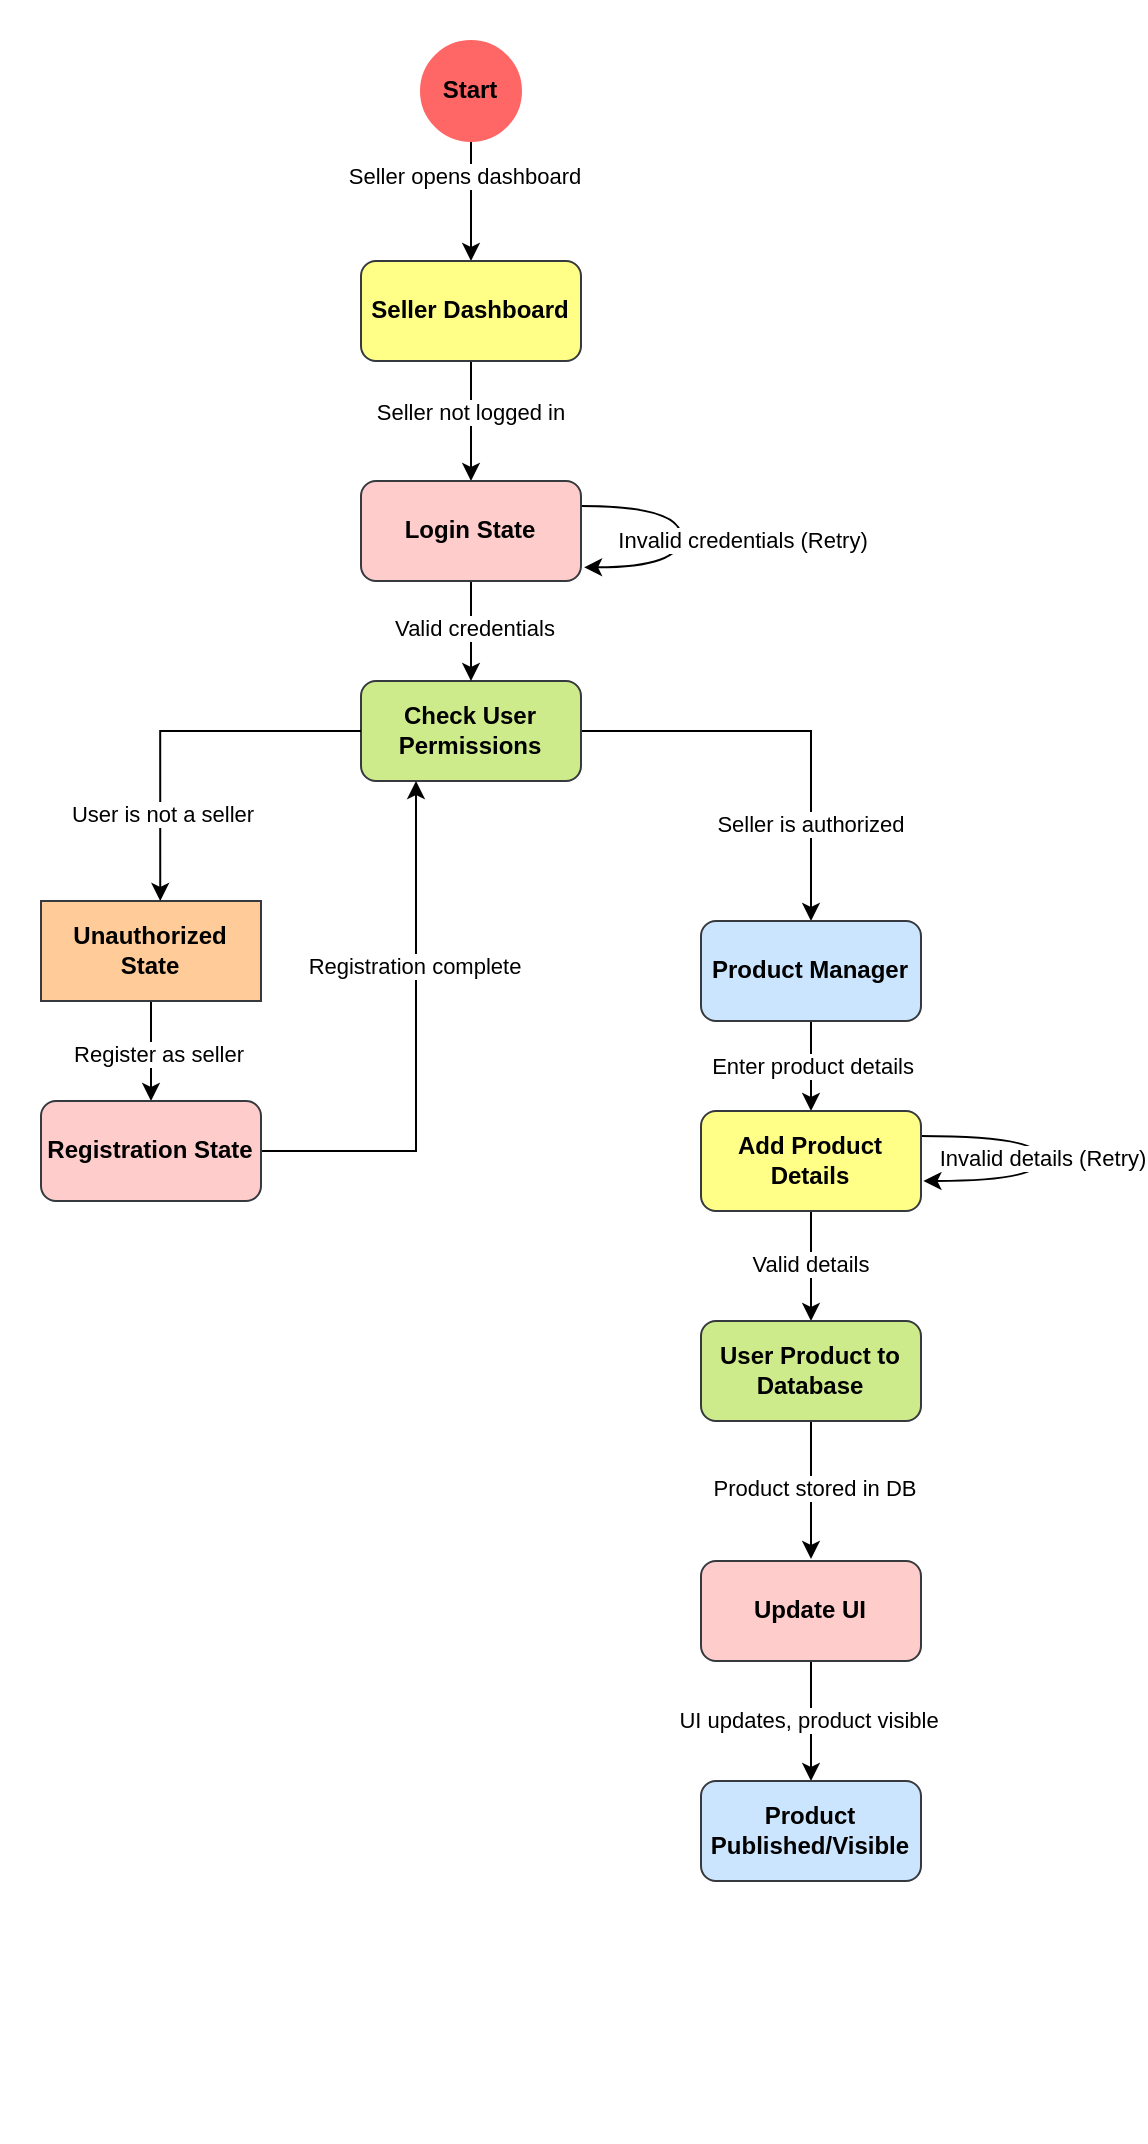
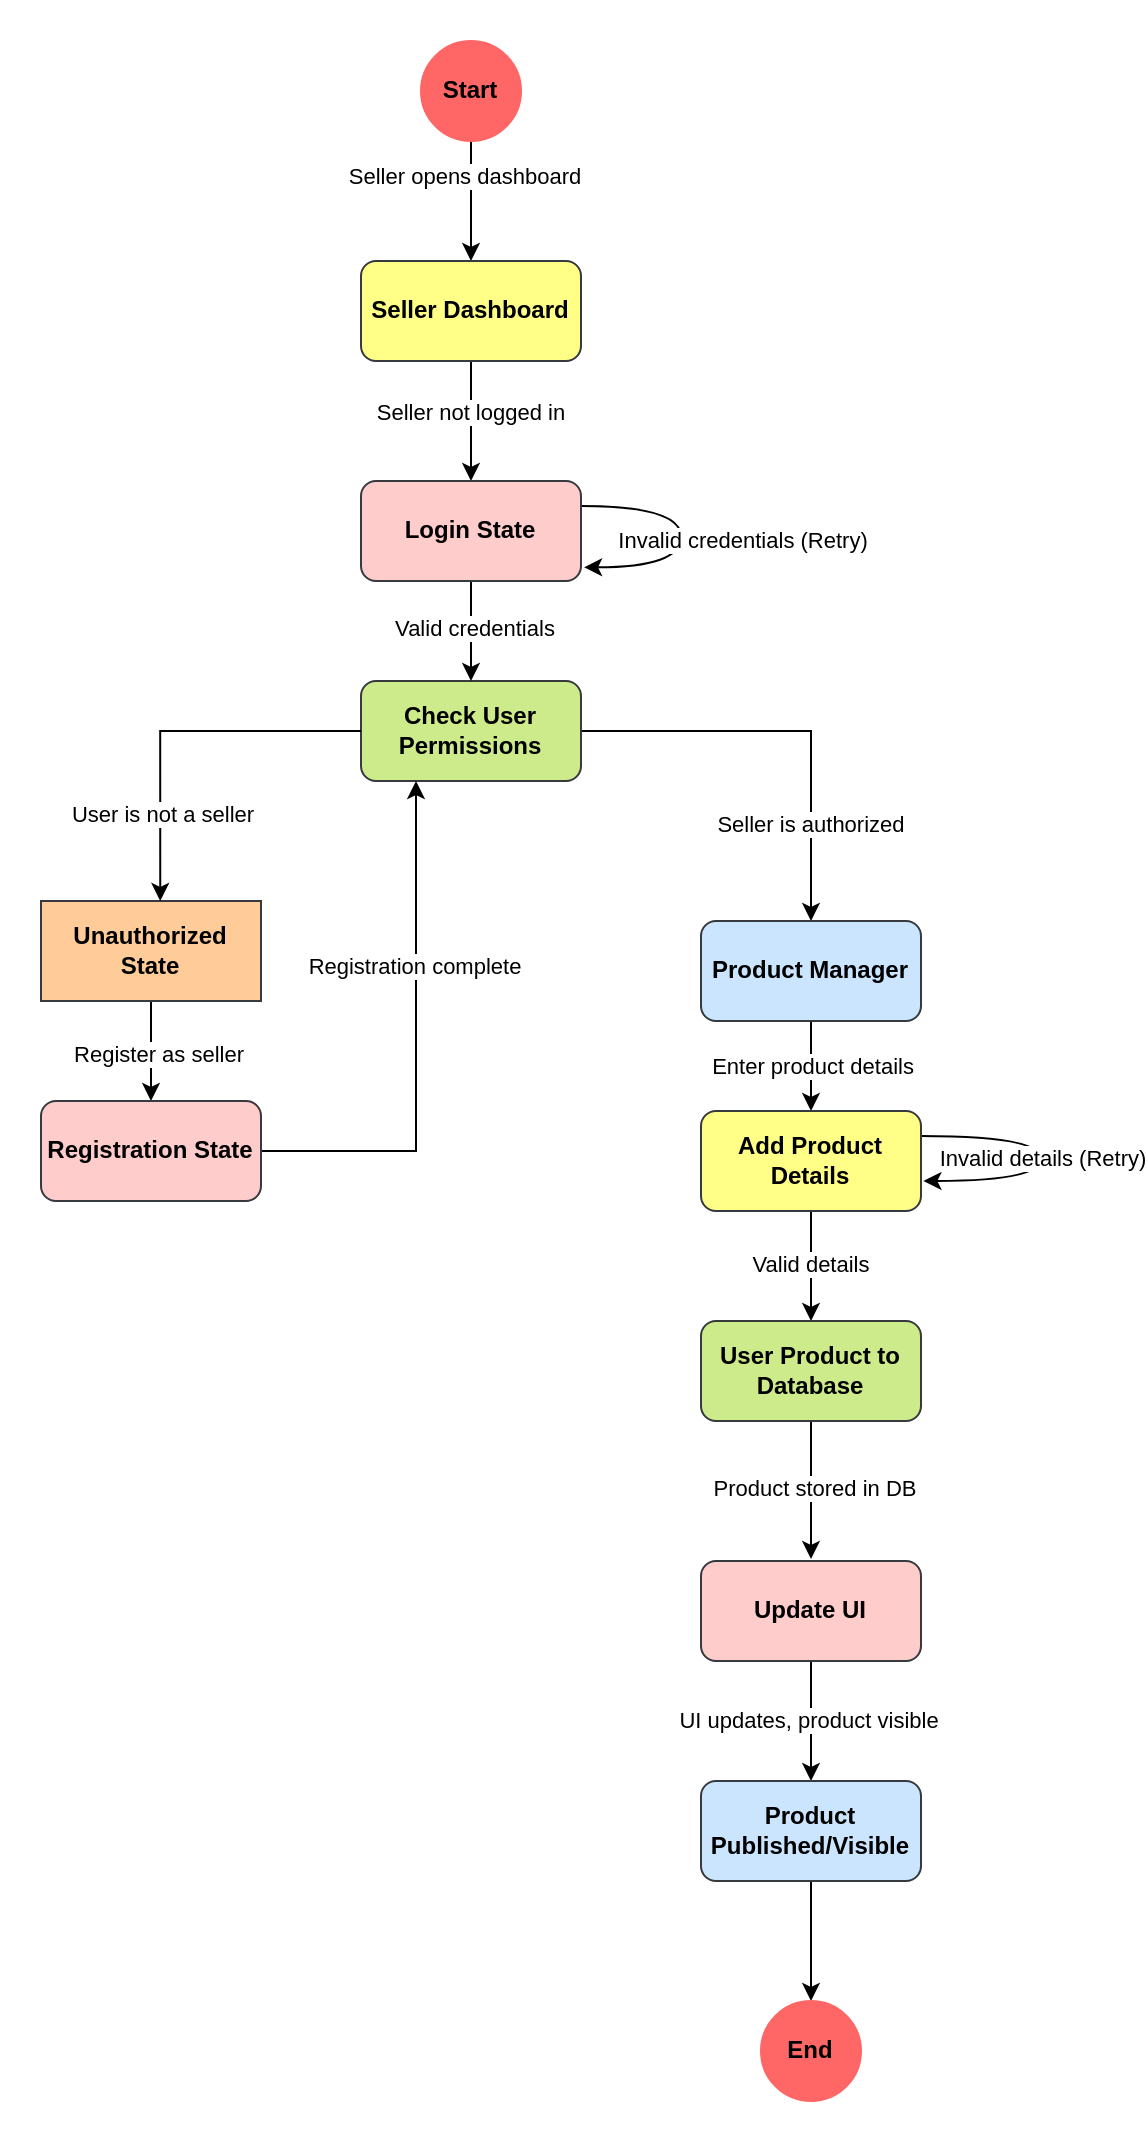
edge "Product Published/Visible" -> "End": added
node "End": added
